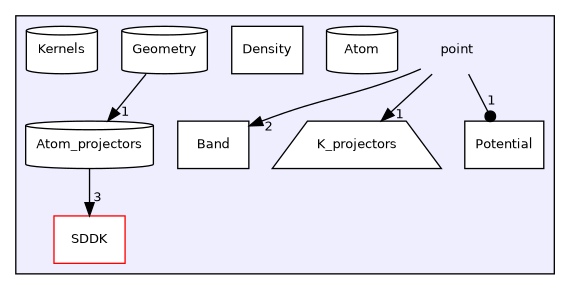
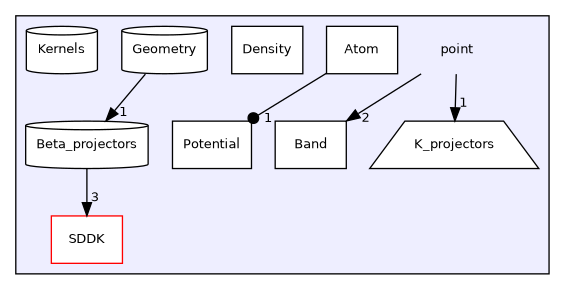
node "Atom": shape cylinder -> box
edge "point" -> "Potential": now "Atom" -> "Potential"
node "Atom_projectors": label "Atom_projectors" -> "Beta_projectors"
